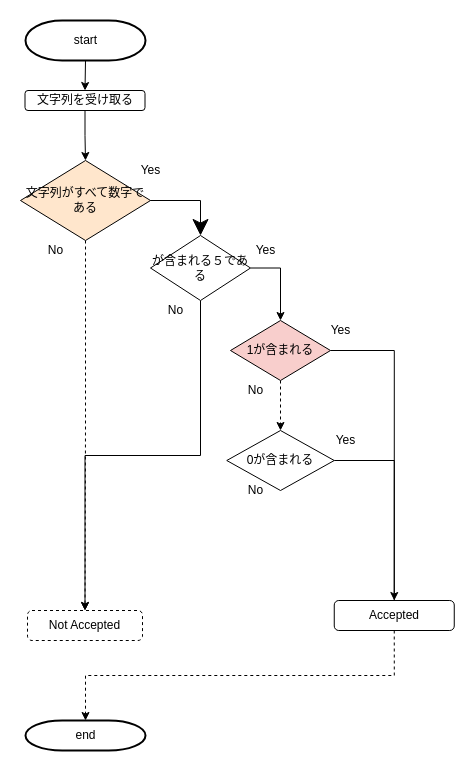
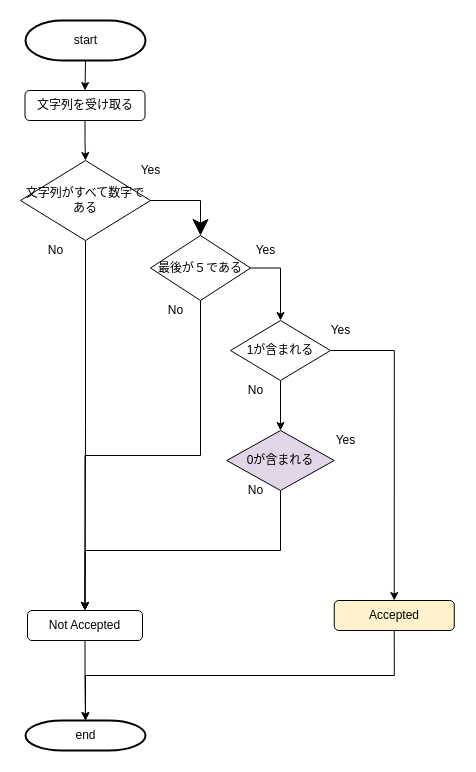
node "文字列を受け取る": size 120x20 -> 120x30
node "文字列がすべて数字である": fillcolor #ffe6cc -> #ffffff
node "が含まれる５である": label "が含まれる５である" -> "最後が５である"
edge "文字列がすべて数字である" -> "Not Accepted": style dashed -> solid
node "1が含まれる": fillcolor #f8cecc -> #ffffff
edge "1が含まれる" -> "0が含まれる": style dashed -> solid
edge "1が含まれる" -- "Accepted": arrowhead none -> classic
node "0が含まれる": fillcolor #ffffff -> #e1d5e7
edge "0が含まれる" -> "Accepted": removed
edge "0が含まれる" -> "Not Accepted": added
node "Accepted": fillcolor #ffffff -> #fff2cc
node "Not Accepted": style dashed -> solid
edge "Not Accepted" -> "end": added
edge "Accepted" -> "end": style dashed -> solid
